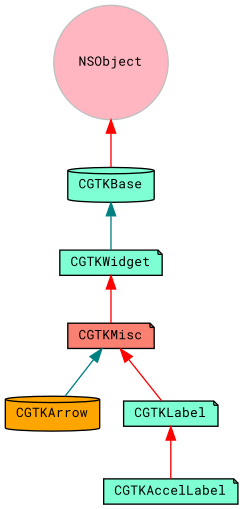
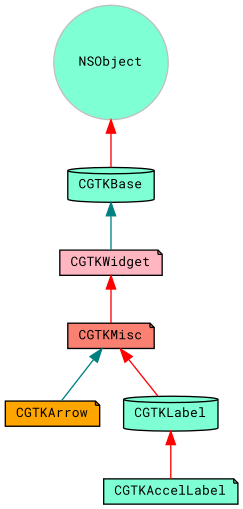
node "NSObject": fillcolor lightpink -> aquamarine
node "CGTKWidget": fillcolor aquamarine -> lightpink
node "CGTKArrow": shape cylinder -> note
node "CGTKLabel": shape note -> cylinder
